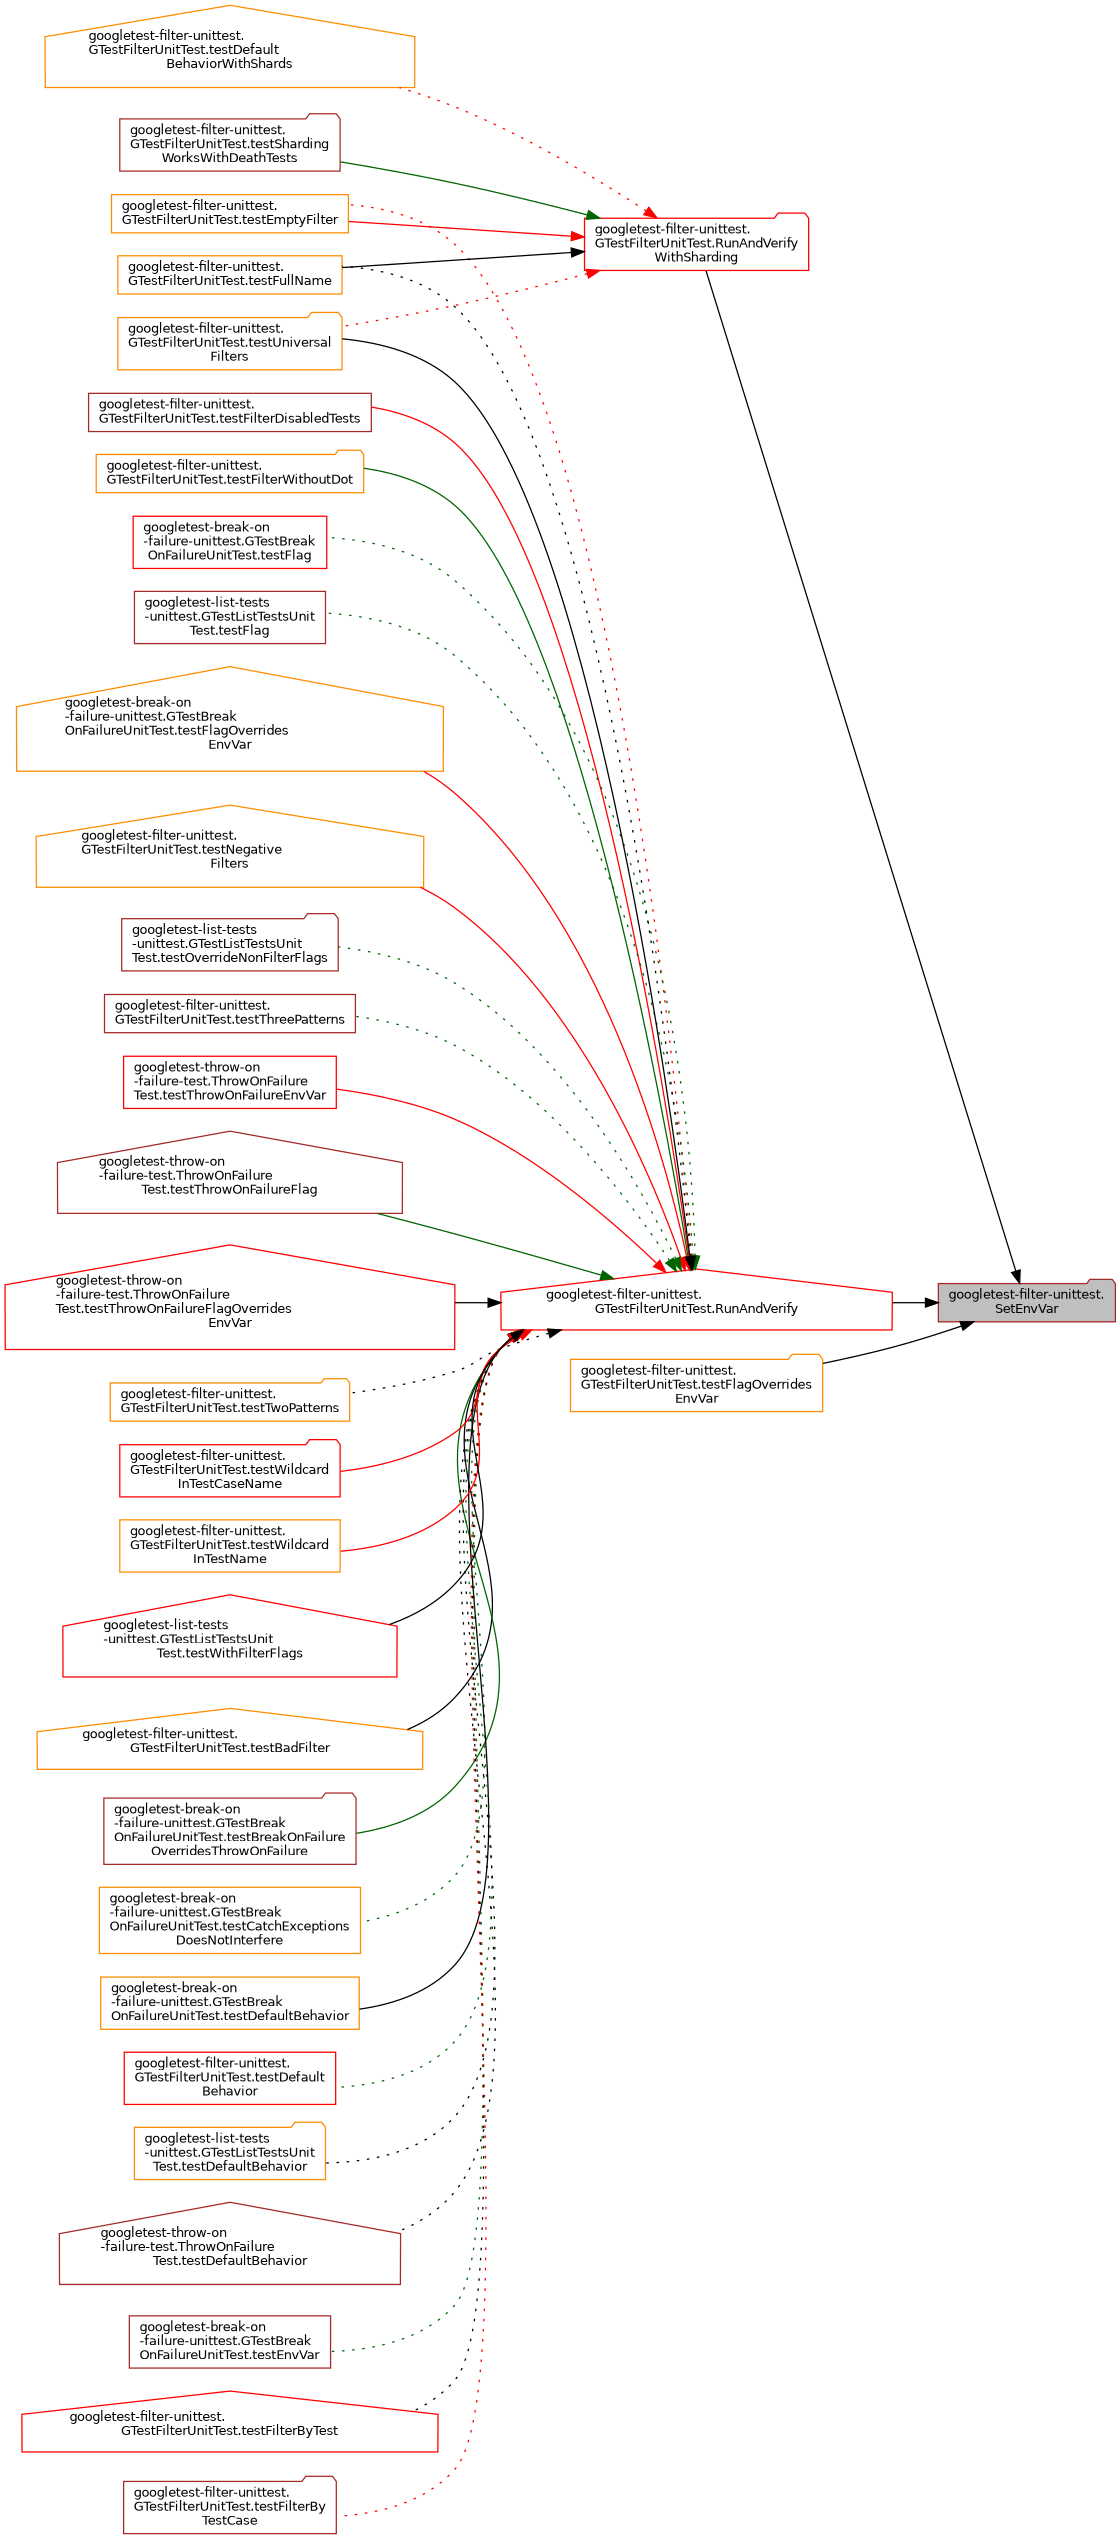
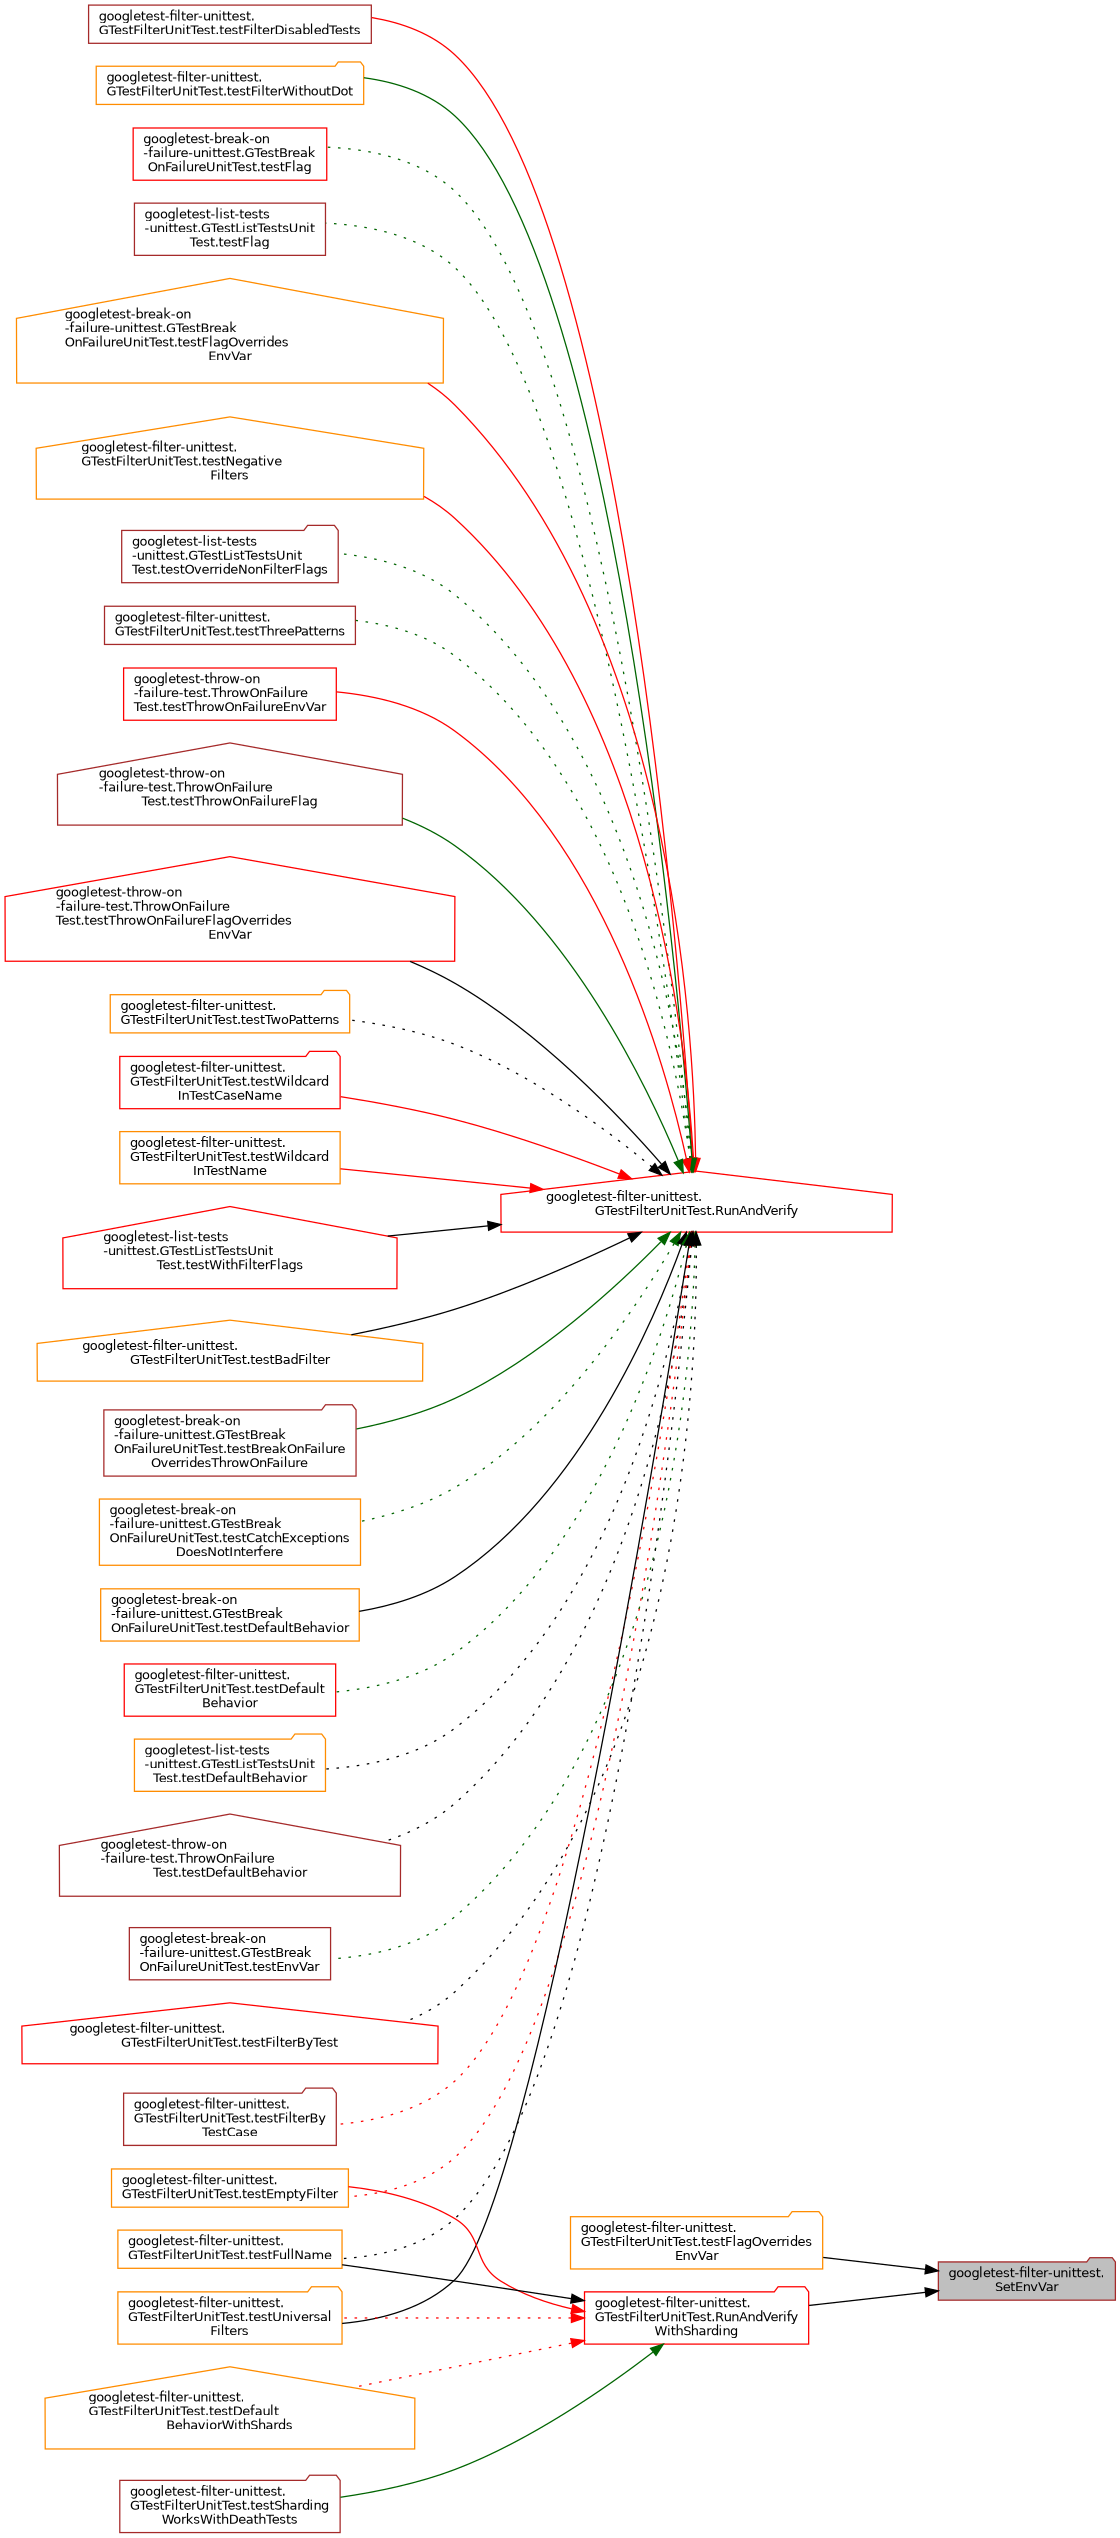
edge "googletest-filter-unittest. GTestFilterUnitTest.RunAndVerify" -> "googletest-filter-unittest. SetEnvVar": removed
